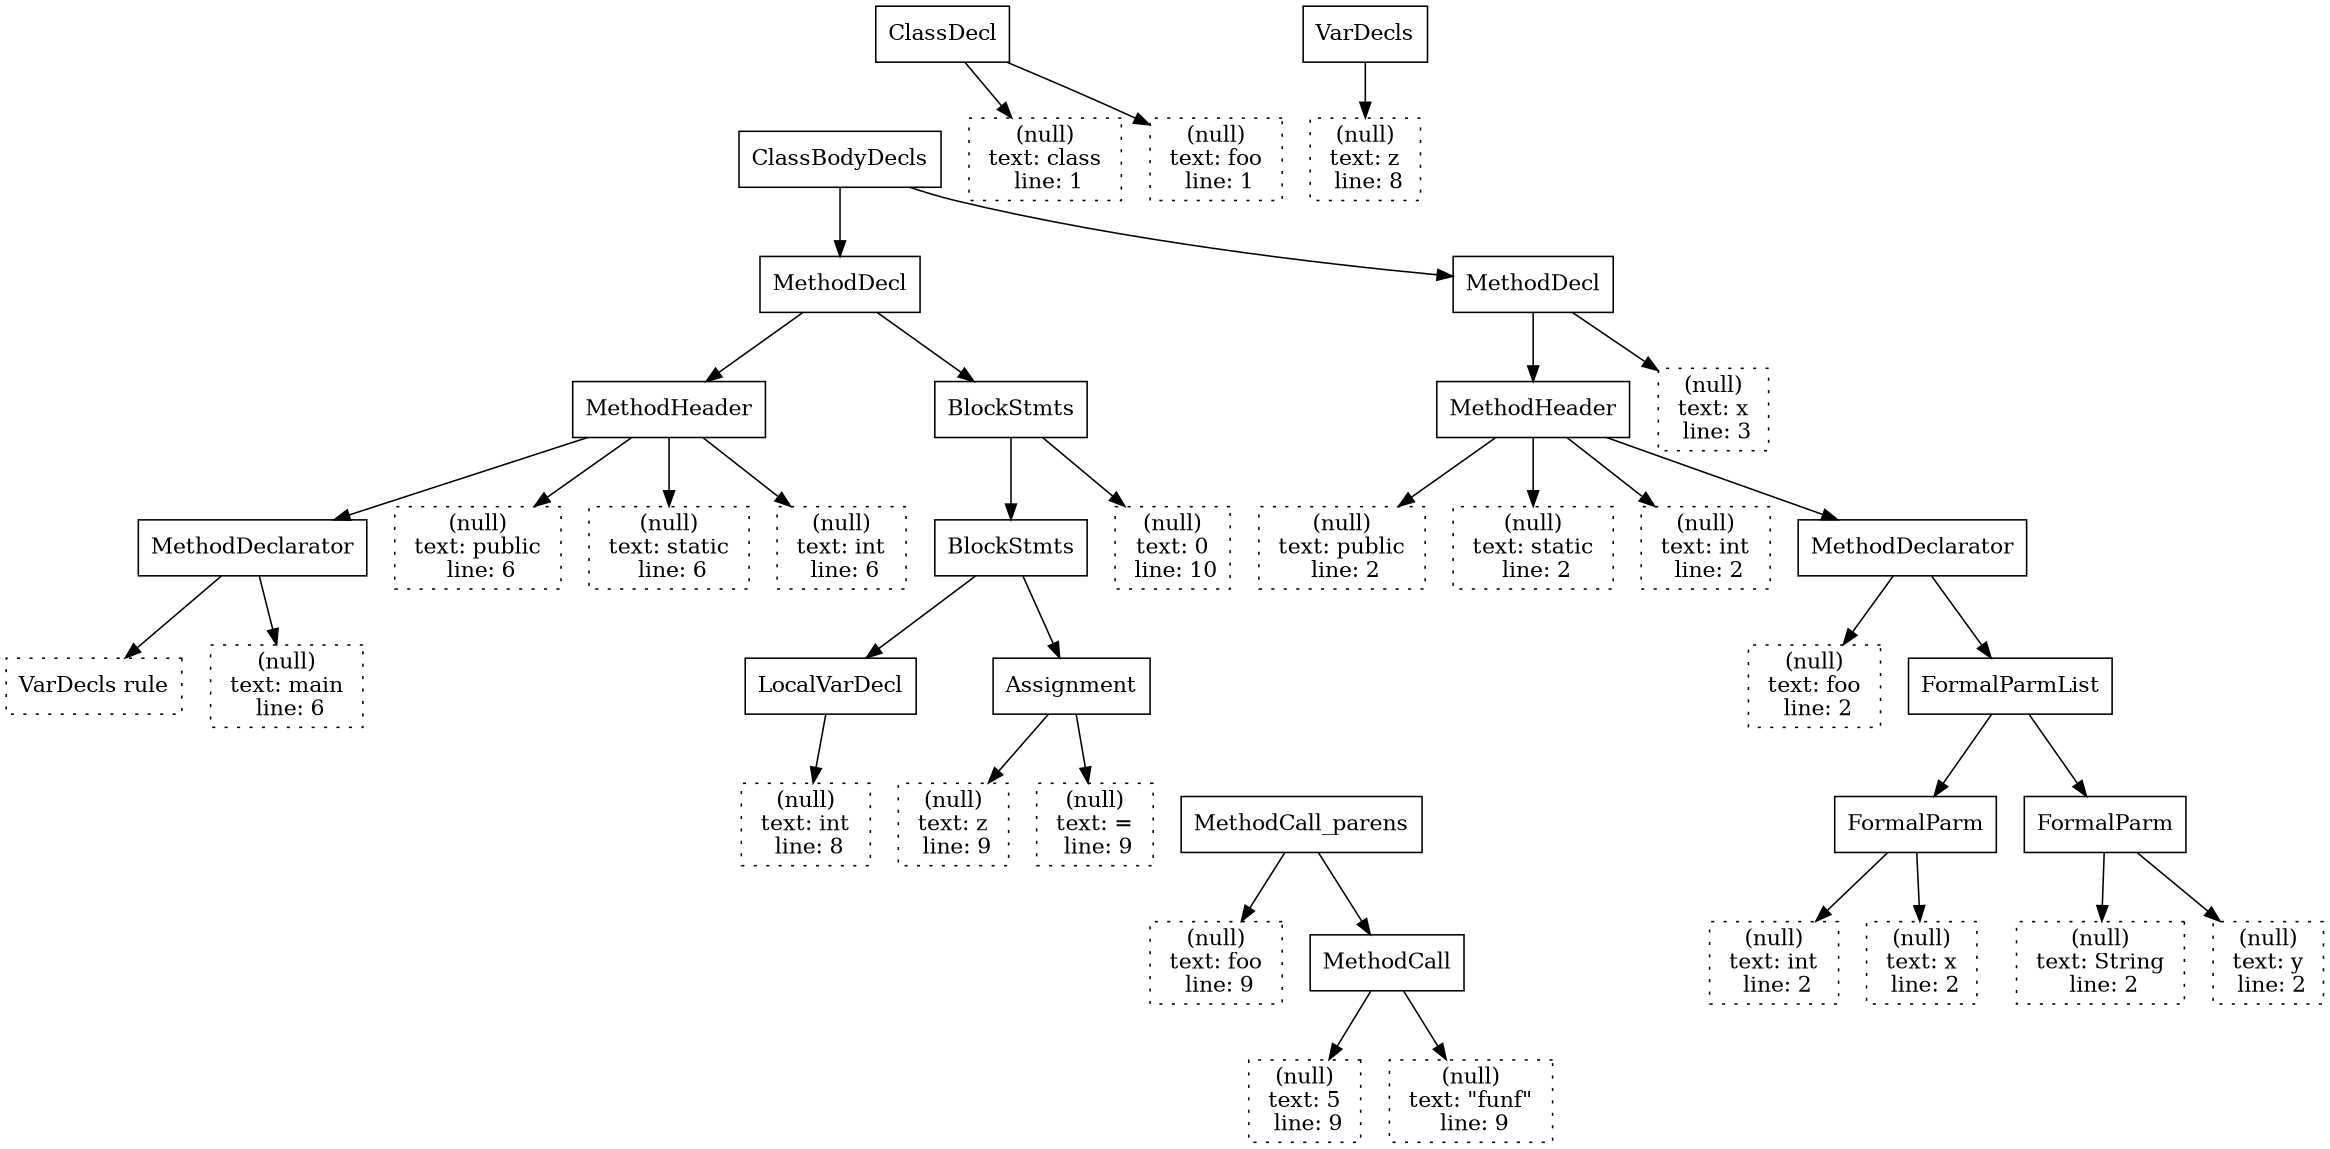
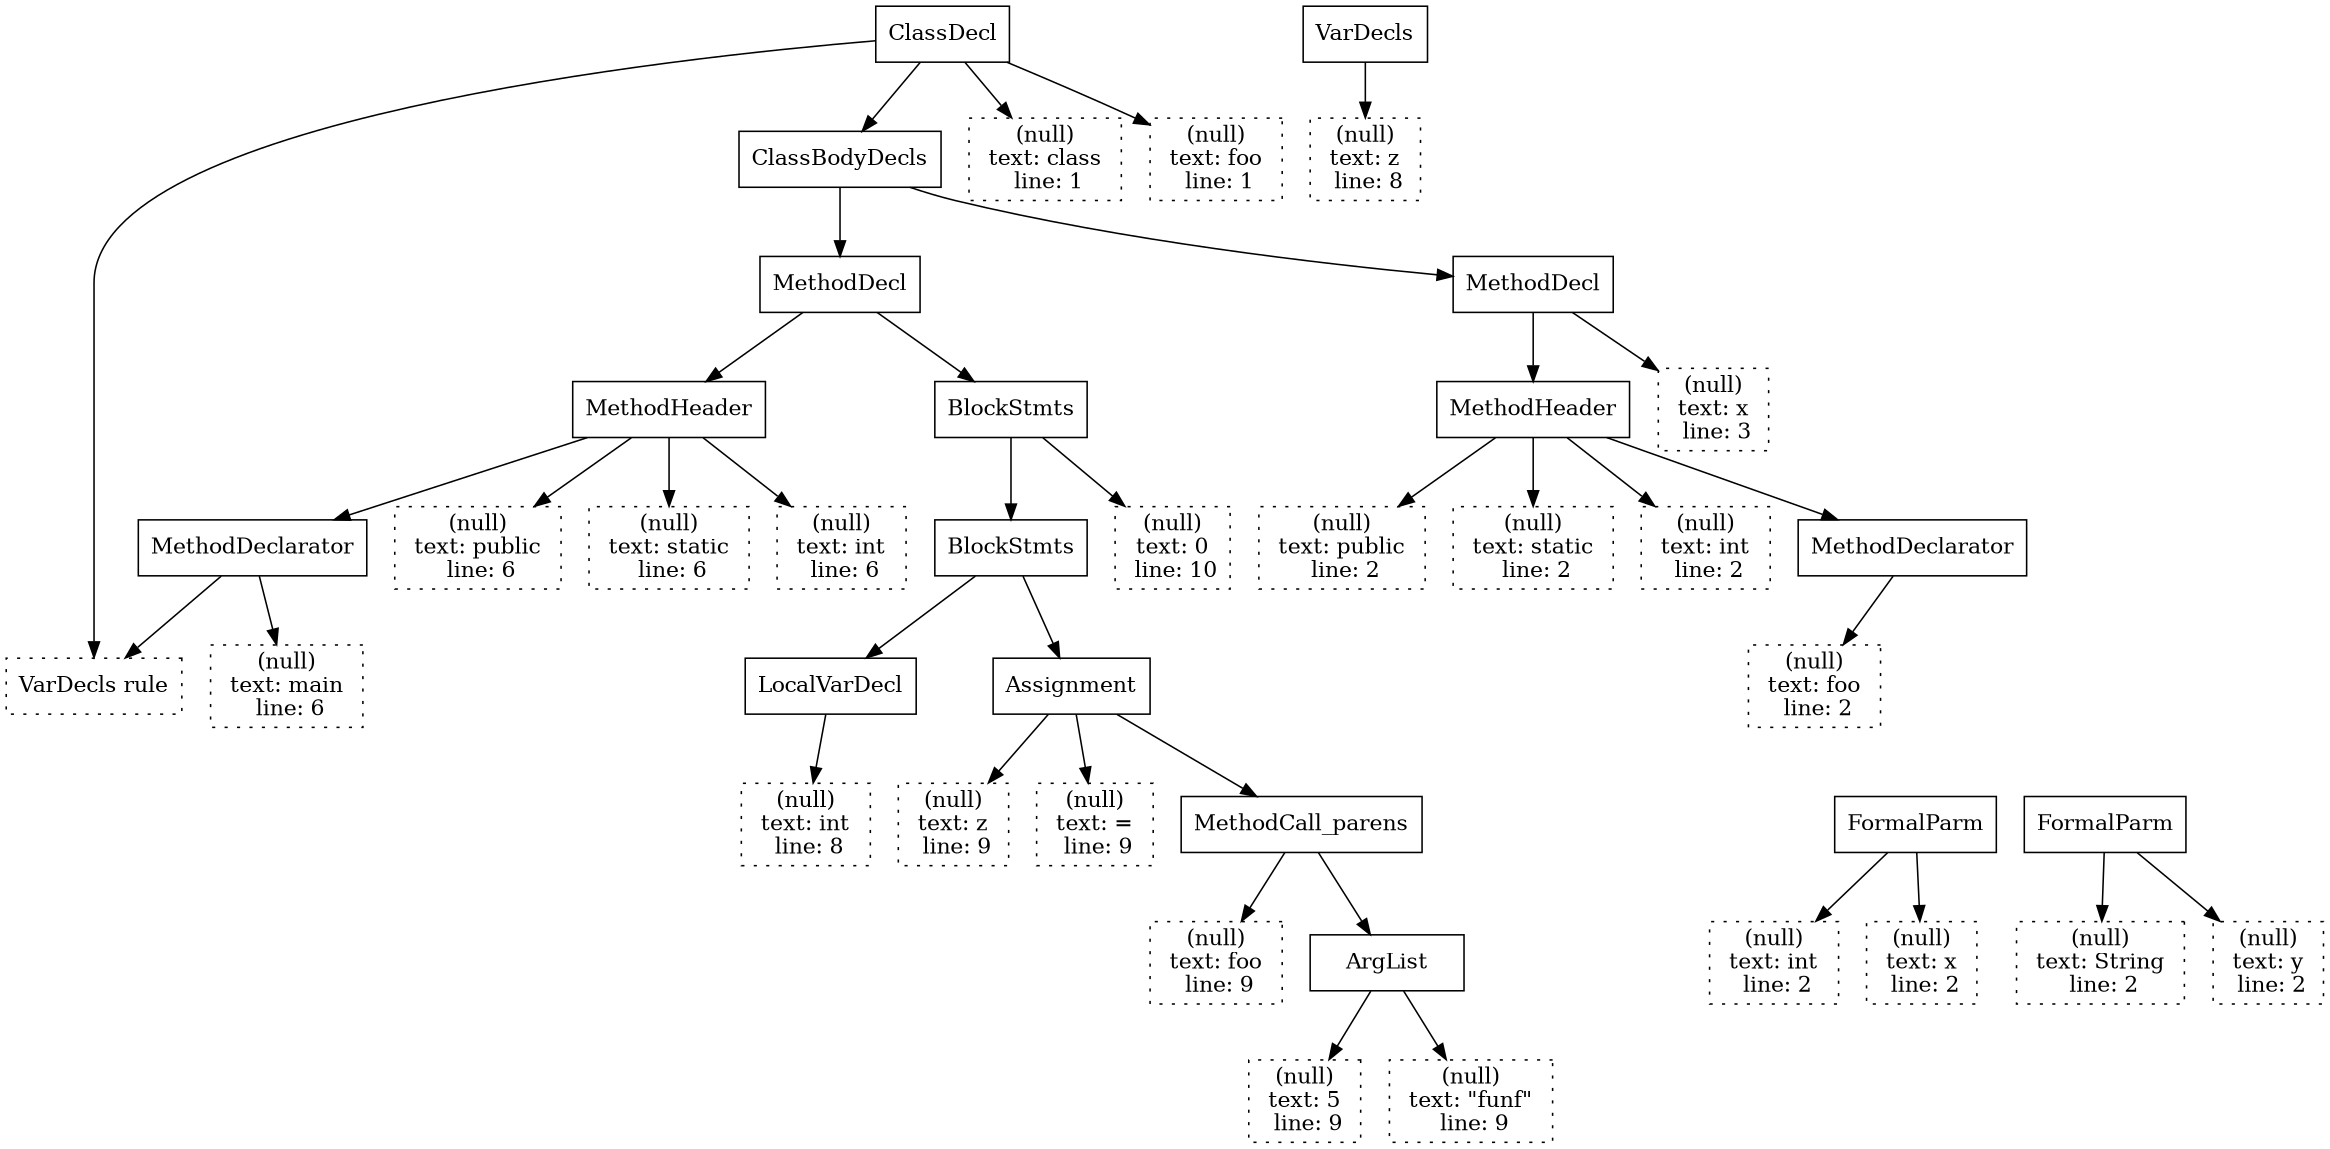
edge "ClassDecl" -> "ClassBodyDecls": added
edge "ClassDecl" -> "VarDecls rule": added
node "FormalParmList": removed
edge "Assignment" -> "MethodCall_parens": added
node "MethodCall": label "MethodCall" -> "ArgList"
